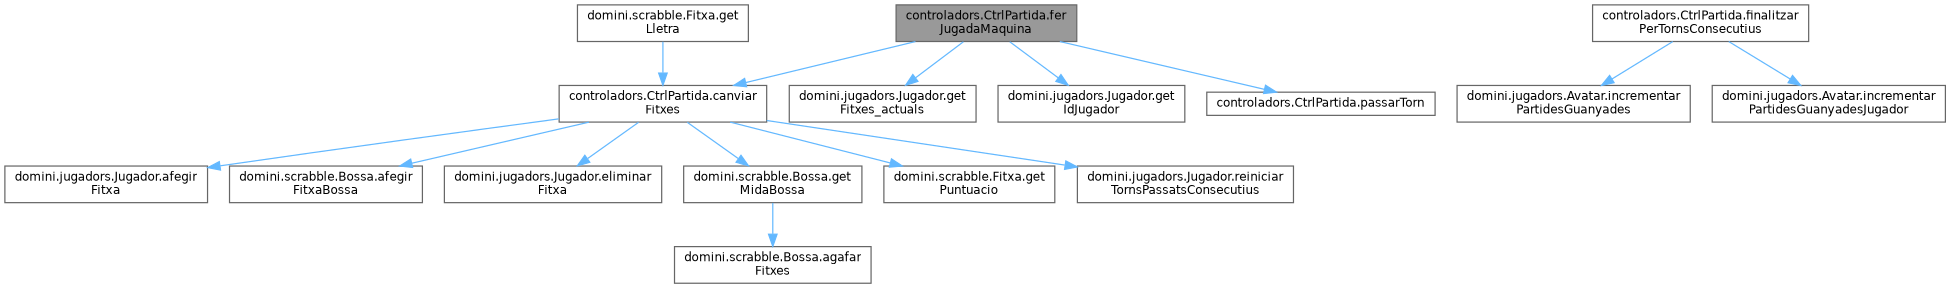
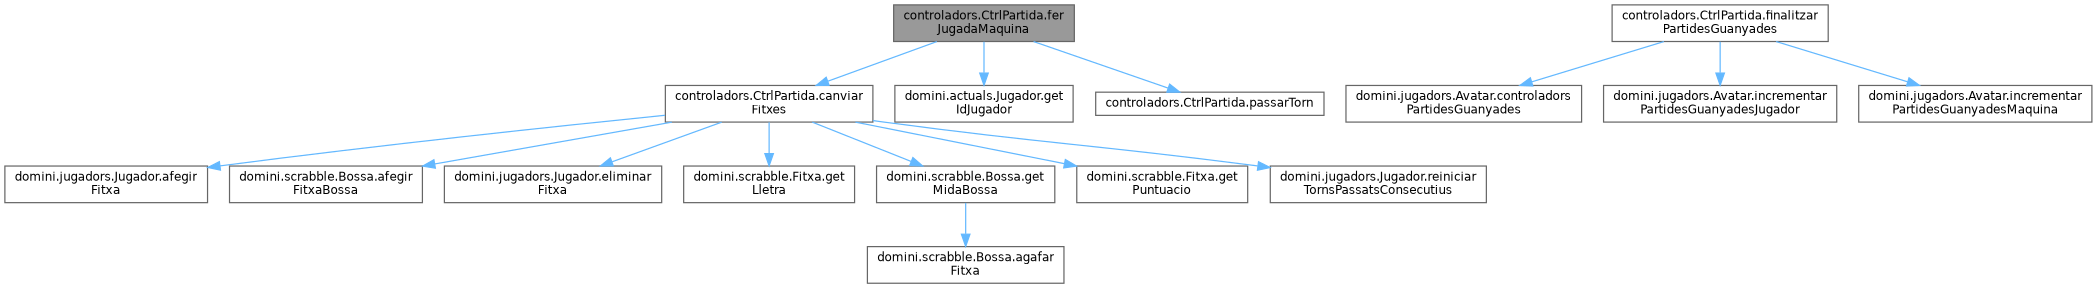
node "controladors.CtrlPartida.finalitzar PerTornsConsecutius": label "controladors.CtrlPartida.finalitzar PerTornsConsecutius" -> "controladors.CtrlPartida.finalitzar PartidesGuanyades"
edge "domini.scrabble.Fitxa.get Lletra" -> "controladors.CtrlPartida.canviar Fitxes": reversed
node "domini.jugadors.Jugador.get Fitxes_actuals": removed
node "domini.jugadors.Jugador.get IdJugador": label "domini.jugadors.Jugador.get IdJugador" -> "domini.actuals.Jugador.get IdJugador"
node "domini.jugadors.Avatar.incrementar PartidesGuanyades": label "domini.jugadors.Avatar.incrementar PartidesGuanyades" -> "domini.jugadors.Avatar.controladors PartidesGuanyades"
node "domini.jugadors.Avatar.incrementar PartidesGuanyadesMaquina": added
node "domini.scrabble.Bossa.agafar Fitxes": label "domini.scrabble.Bossa.agafar Fitxes" -> "domini.scrabble.Bossa.agafar Fitxa"
